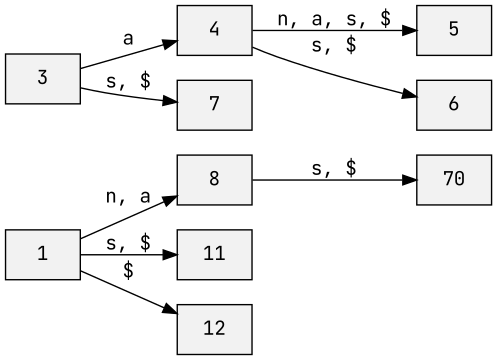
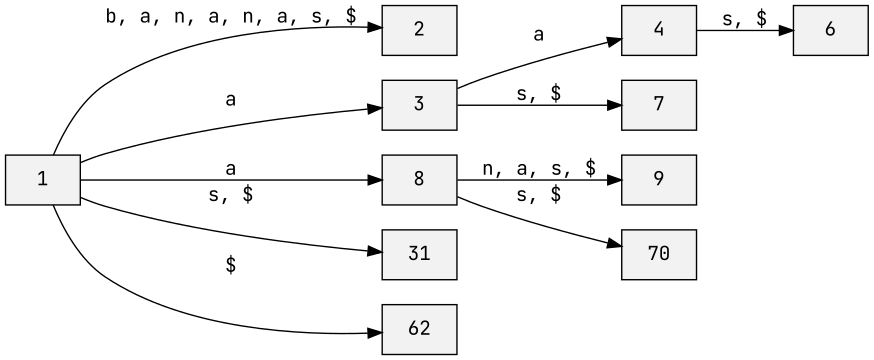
node "2": added
node "5": removed
edge "1" -> "3": added, label "a"
node "9": added
edge "1" -> "8": label "n, a" -> "a"
node "11": label "11" -> "31"
node "12": label "12" -> "62"
